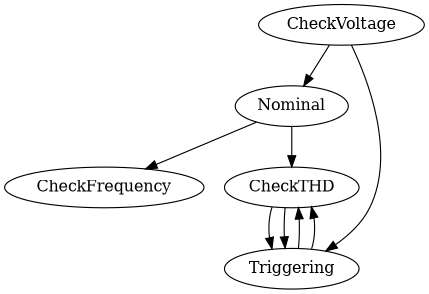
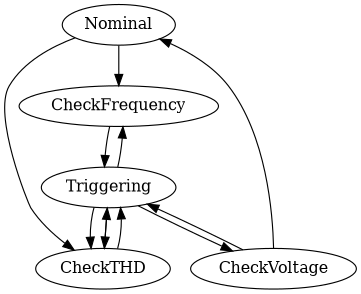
edge "CheckFrequency" -> "Triggering": added
edge "Triggering" -> "CheckFrequency": added
edge "Triggering" -> "CheckVoltage": added
